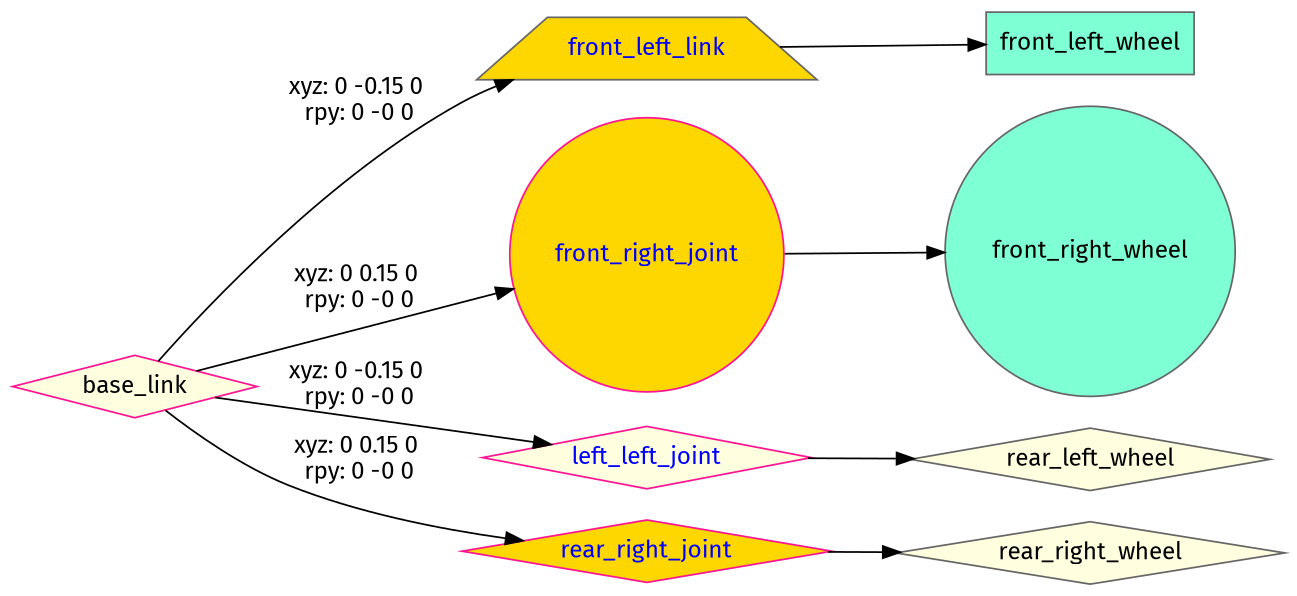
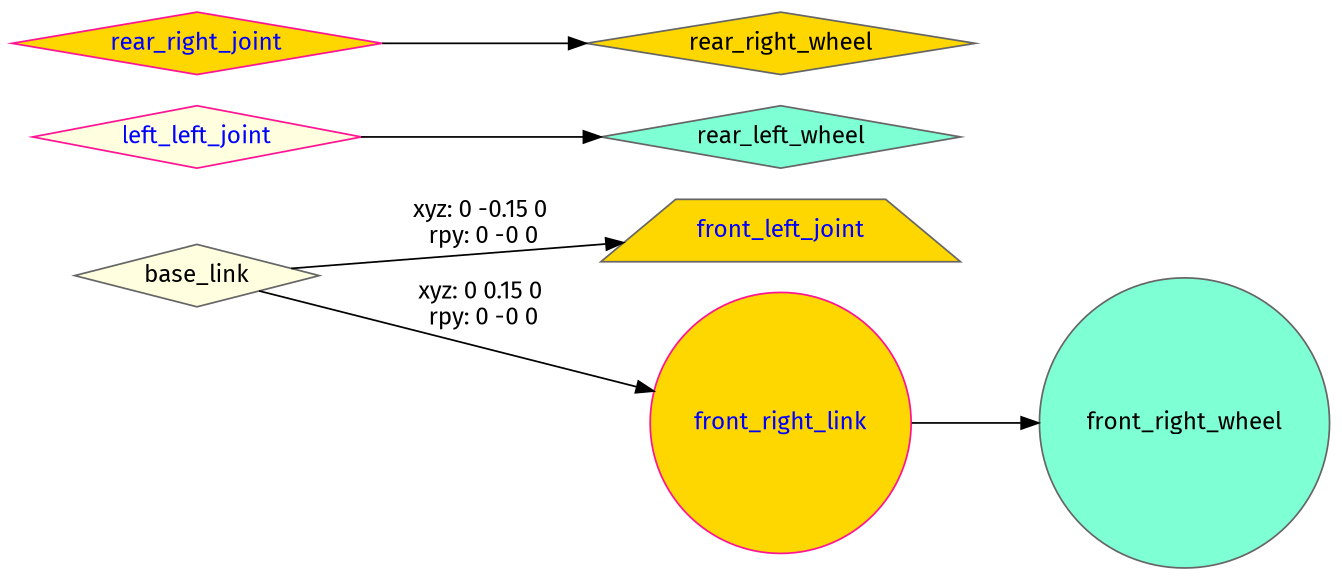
node "front_left_wheel": removed
node "front_left_link": label "front_left_link" -> "front_left_joint"
node "front_right_joint": label "front_right_joint" -> "front_right_link"
node "base_link": color deeppink -> gray40
edge "base_link" -> "left_left_joint": removed, label "xyz: 0 -0.15 0 rpy: 0 -0 0"
node "rear_left_wheel": fillcolor lightyellow -> aquamarine
edge "base_link" -> "rear_right_joint": removed, label "xyz: 0 0.15 0 rpy: 0 -0 0"
node "rear_right_wheel": fillcolor lightyellow -> gold
